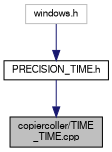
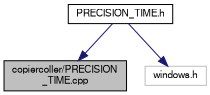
edge "windows.h" -> "PRECISION_TIME.h": reversed
node "copiercoller/TIME _TIME.cpp": label "copiercoller/TIME _TIME.cpp" -> "copiercoller/PRECISION _TIME.cpp"
